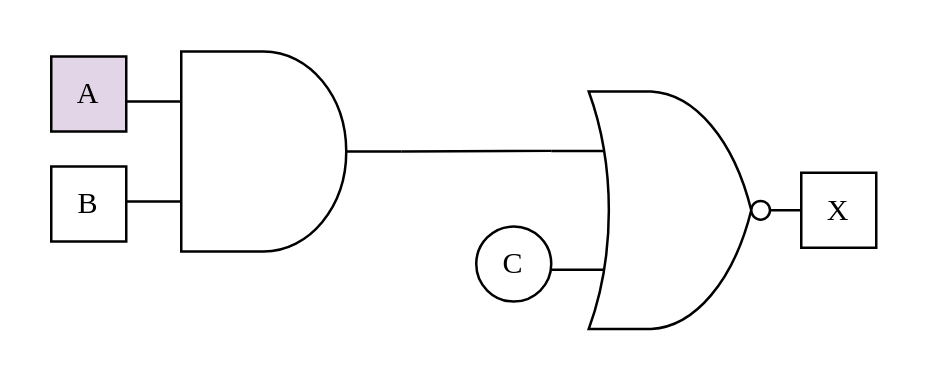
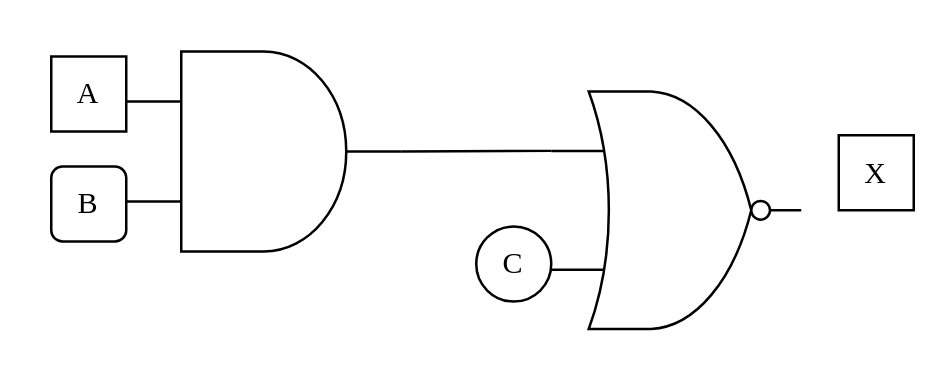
node "A": fillcolor #e1d5e7 -> #ffffff
node "B": shape rectangle -> rounded rectangle
node "X": moved (839, 210) -> (876, 173)
